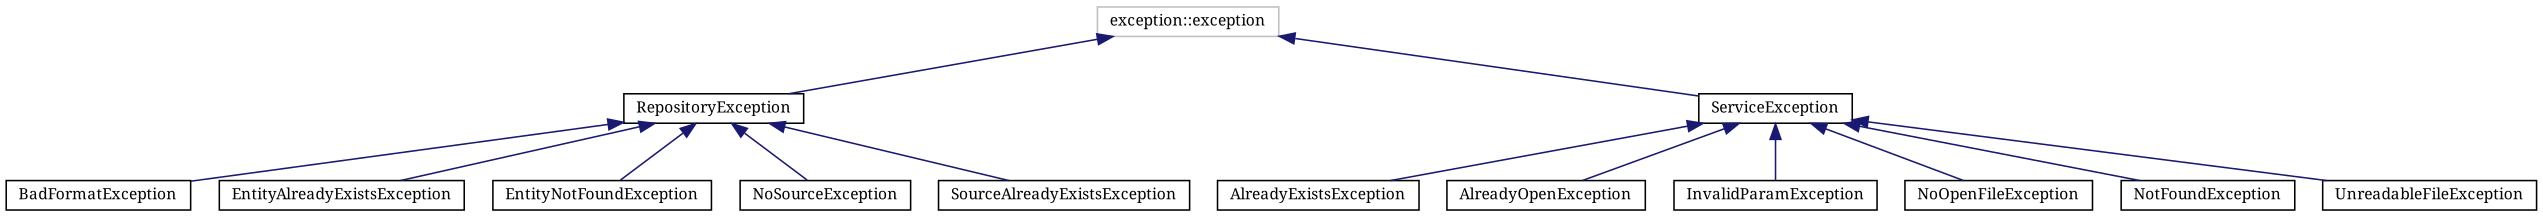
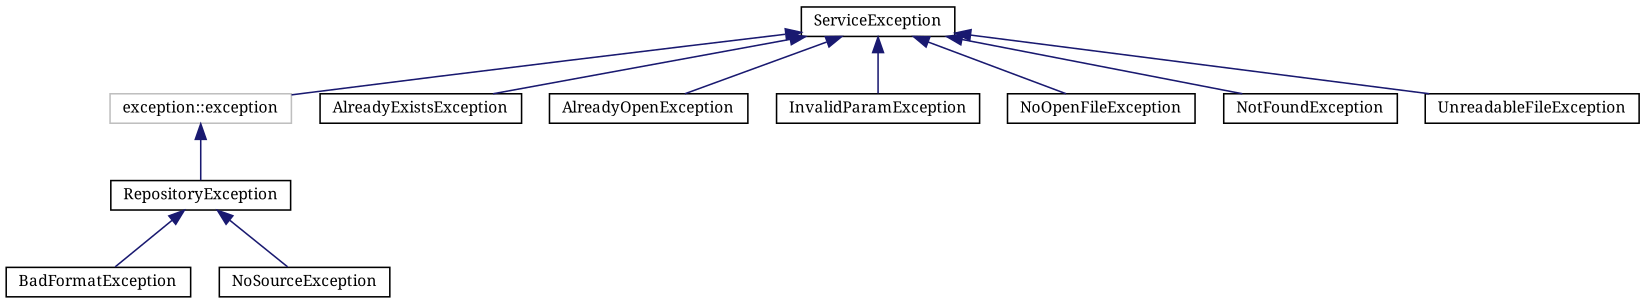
edge "ServiceException" -> "exception::exception": reversed
node "EntityAlreadyExistsException": removed
node "EntityNotFoundException": removed
node "SourceAlreadyExistsException": removed
